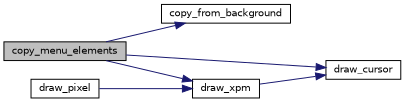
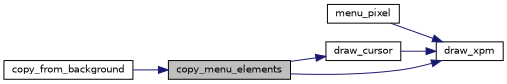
edge "copy_menu_elements" -> "copy_from_background": reversed
edge "draw_xpm" -> "draw_cursor": reversed
node "draw_pixel": label "draw_pixel" -> "menu_pixel"
